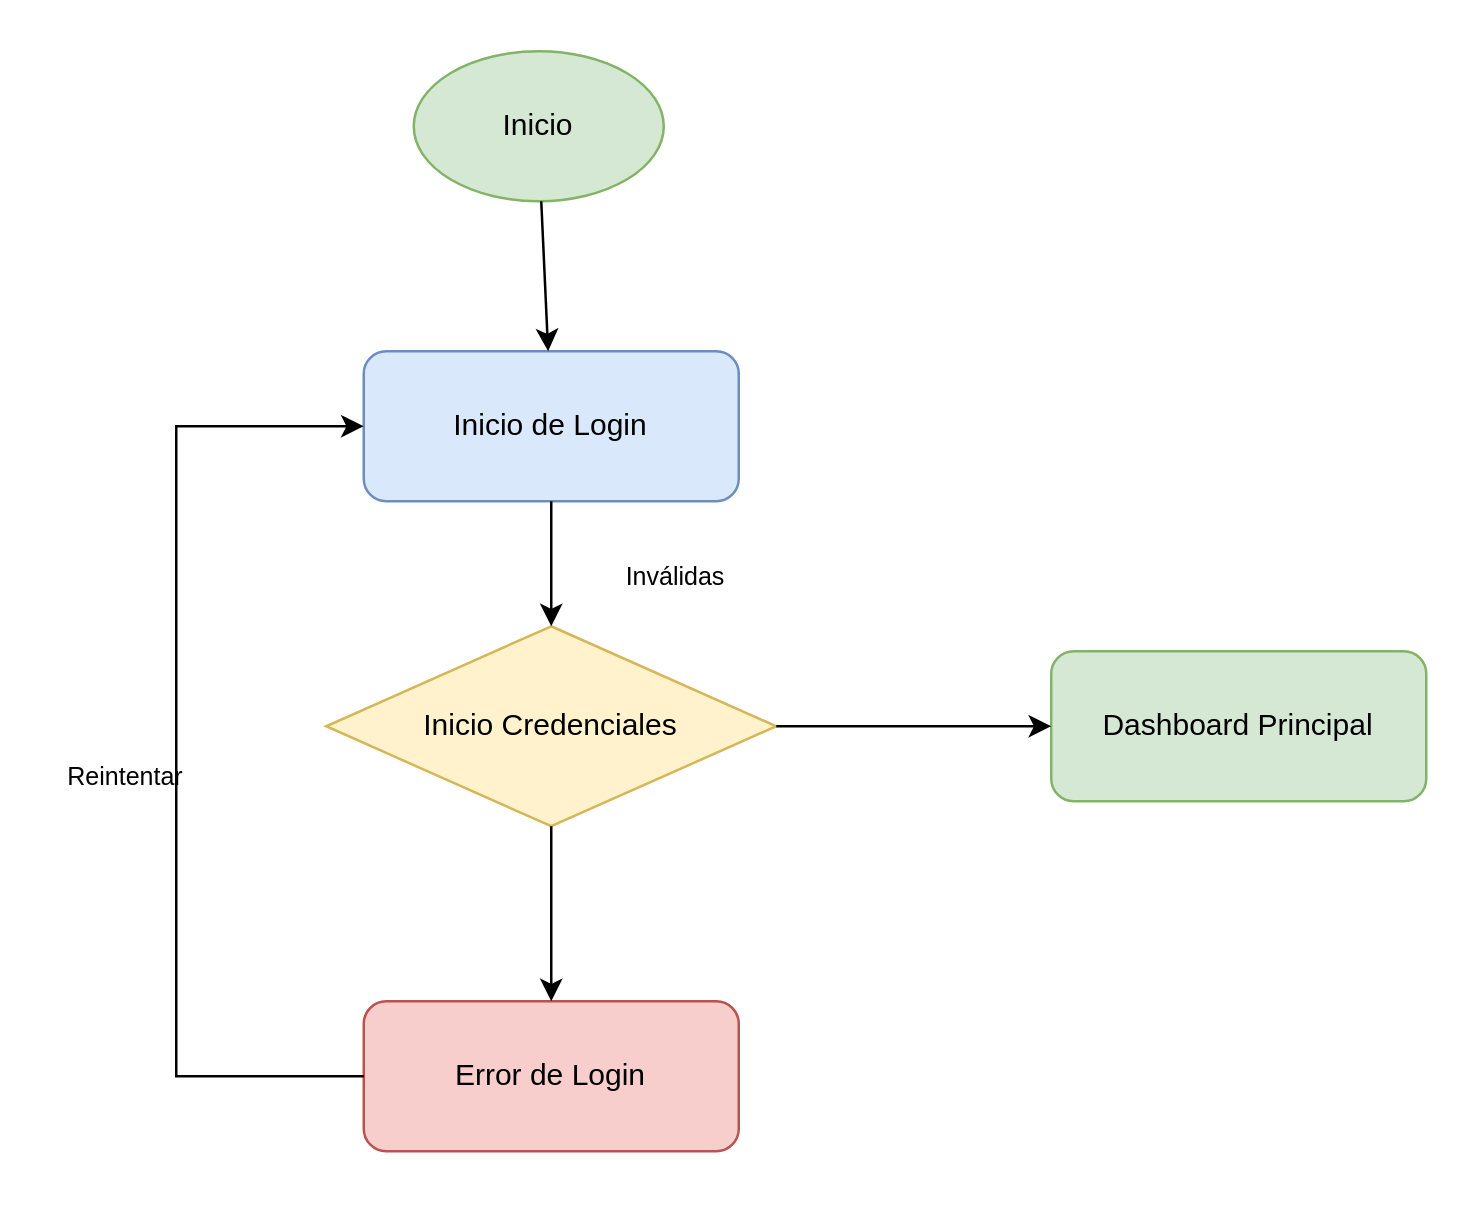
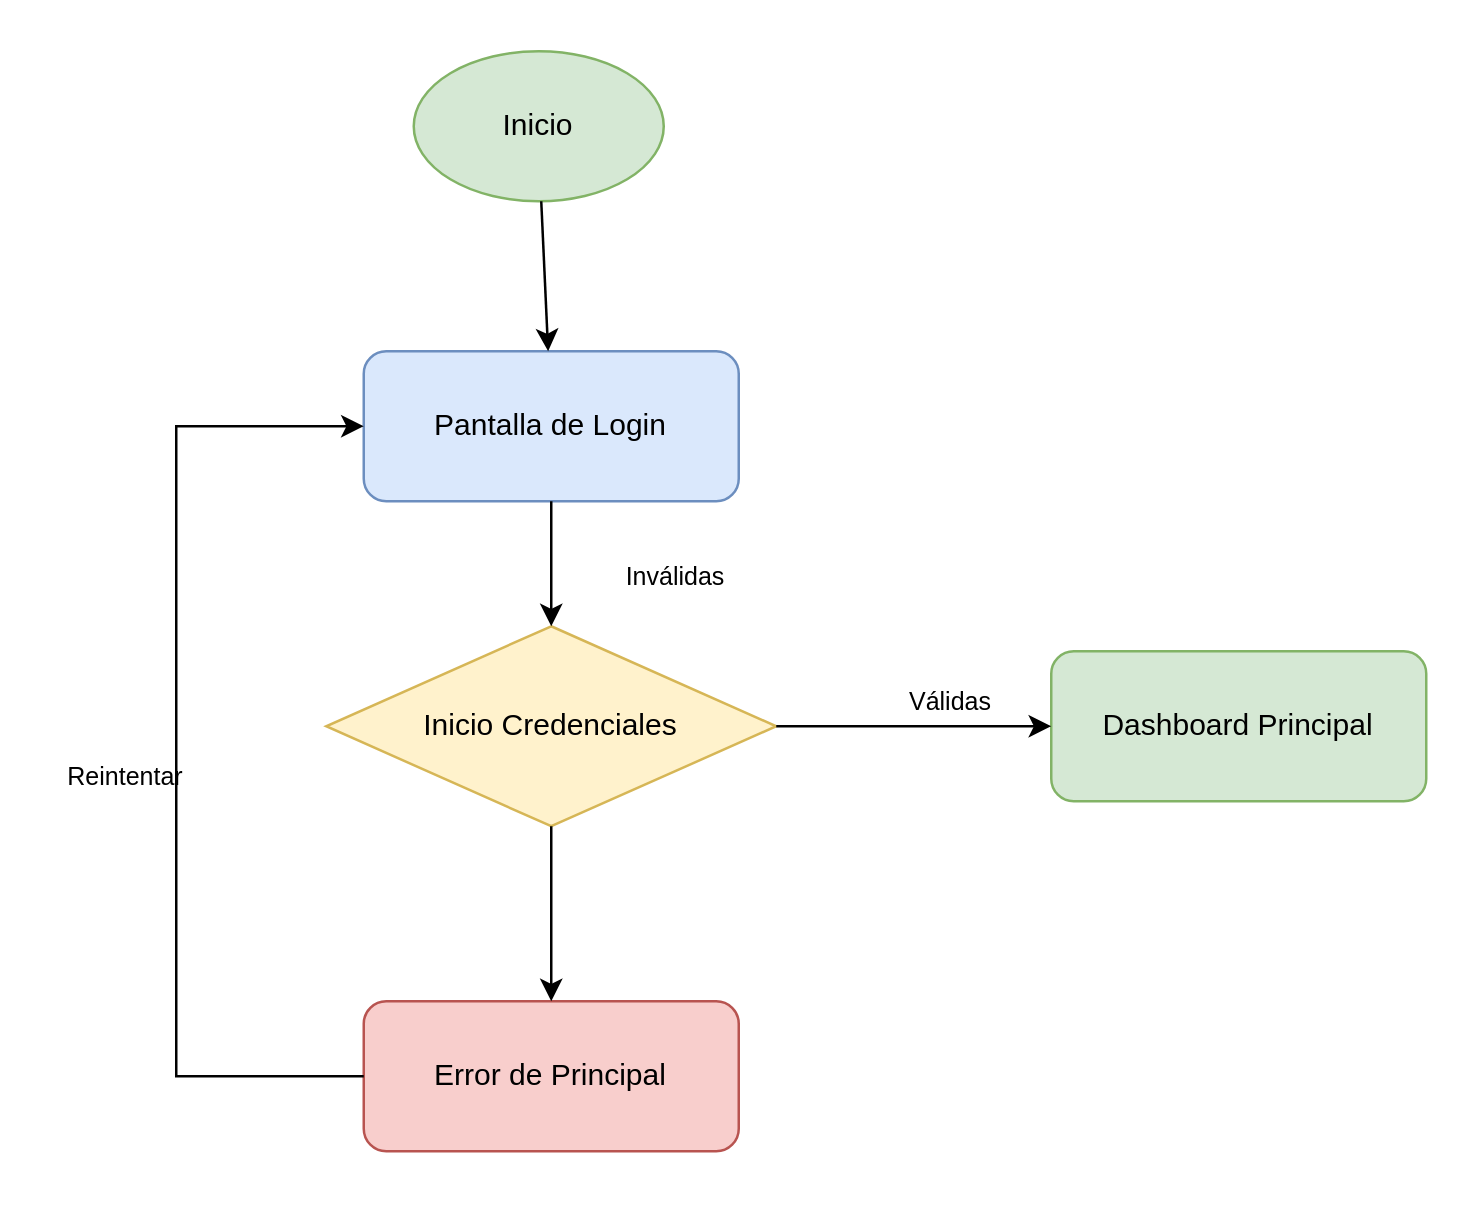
node "Inicio de Login": label "Inicio de Login" -> "Pantalla de Login"
node "Válidas": added
node "Error de Login": label "Error de Login" -> "Error de Principal"
